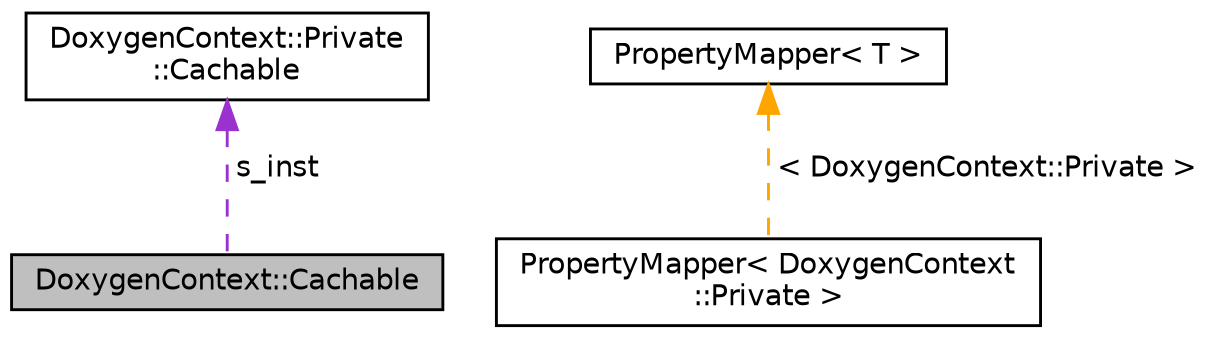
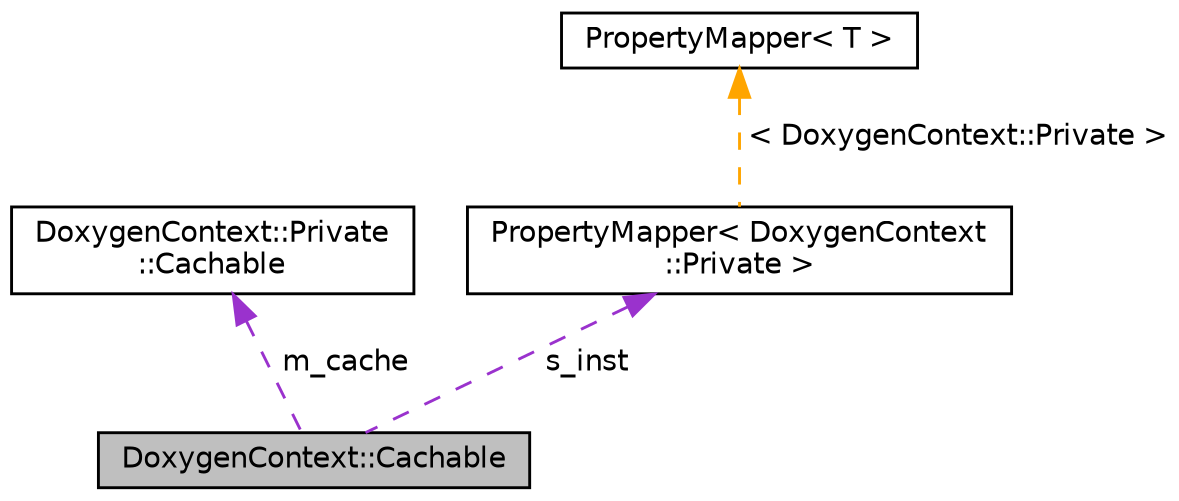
edge "DoxygenContext::Cachable" -> "DoxygenContext::Private ::Cachable": label " s_inst" -> " m_cache"
edge "DoxygenContext::Cachable" -> "PropertyMapper< DoxygenContext ::Private >": added, label "s_inst"
